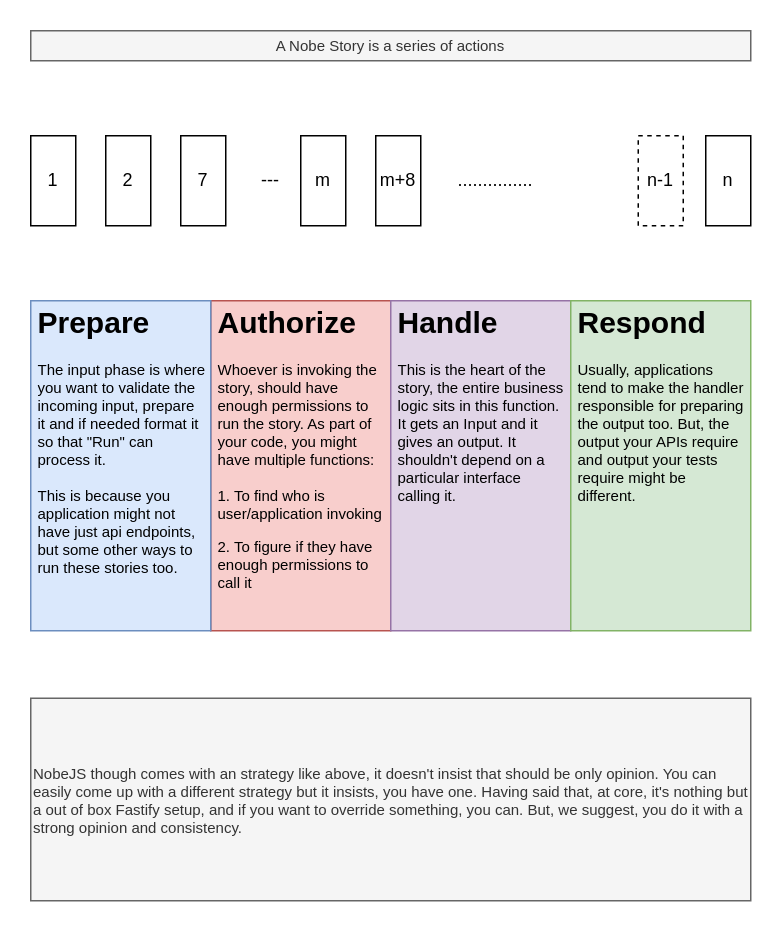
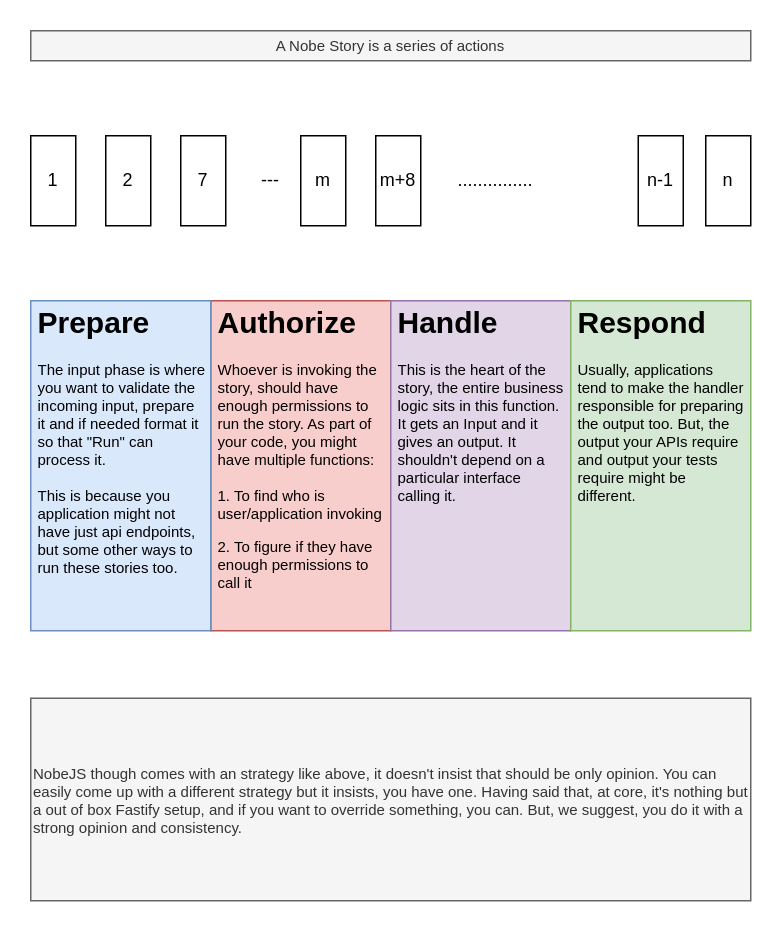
node "n-1": style dashed -> solid
